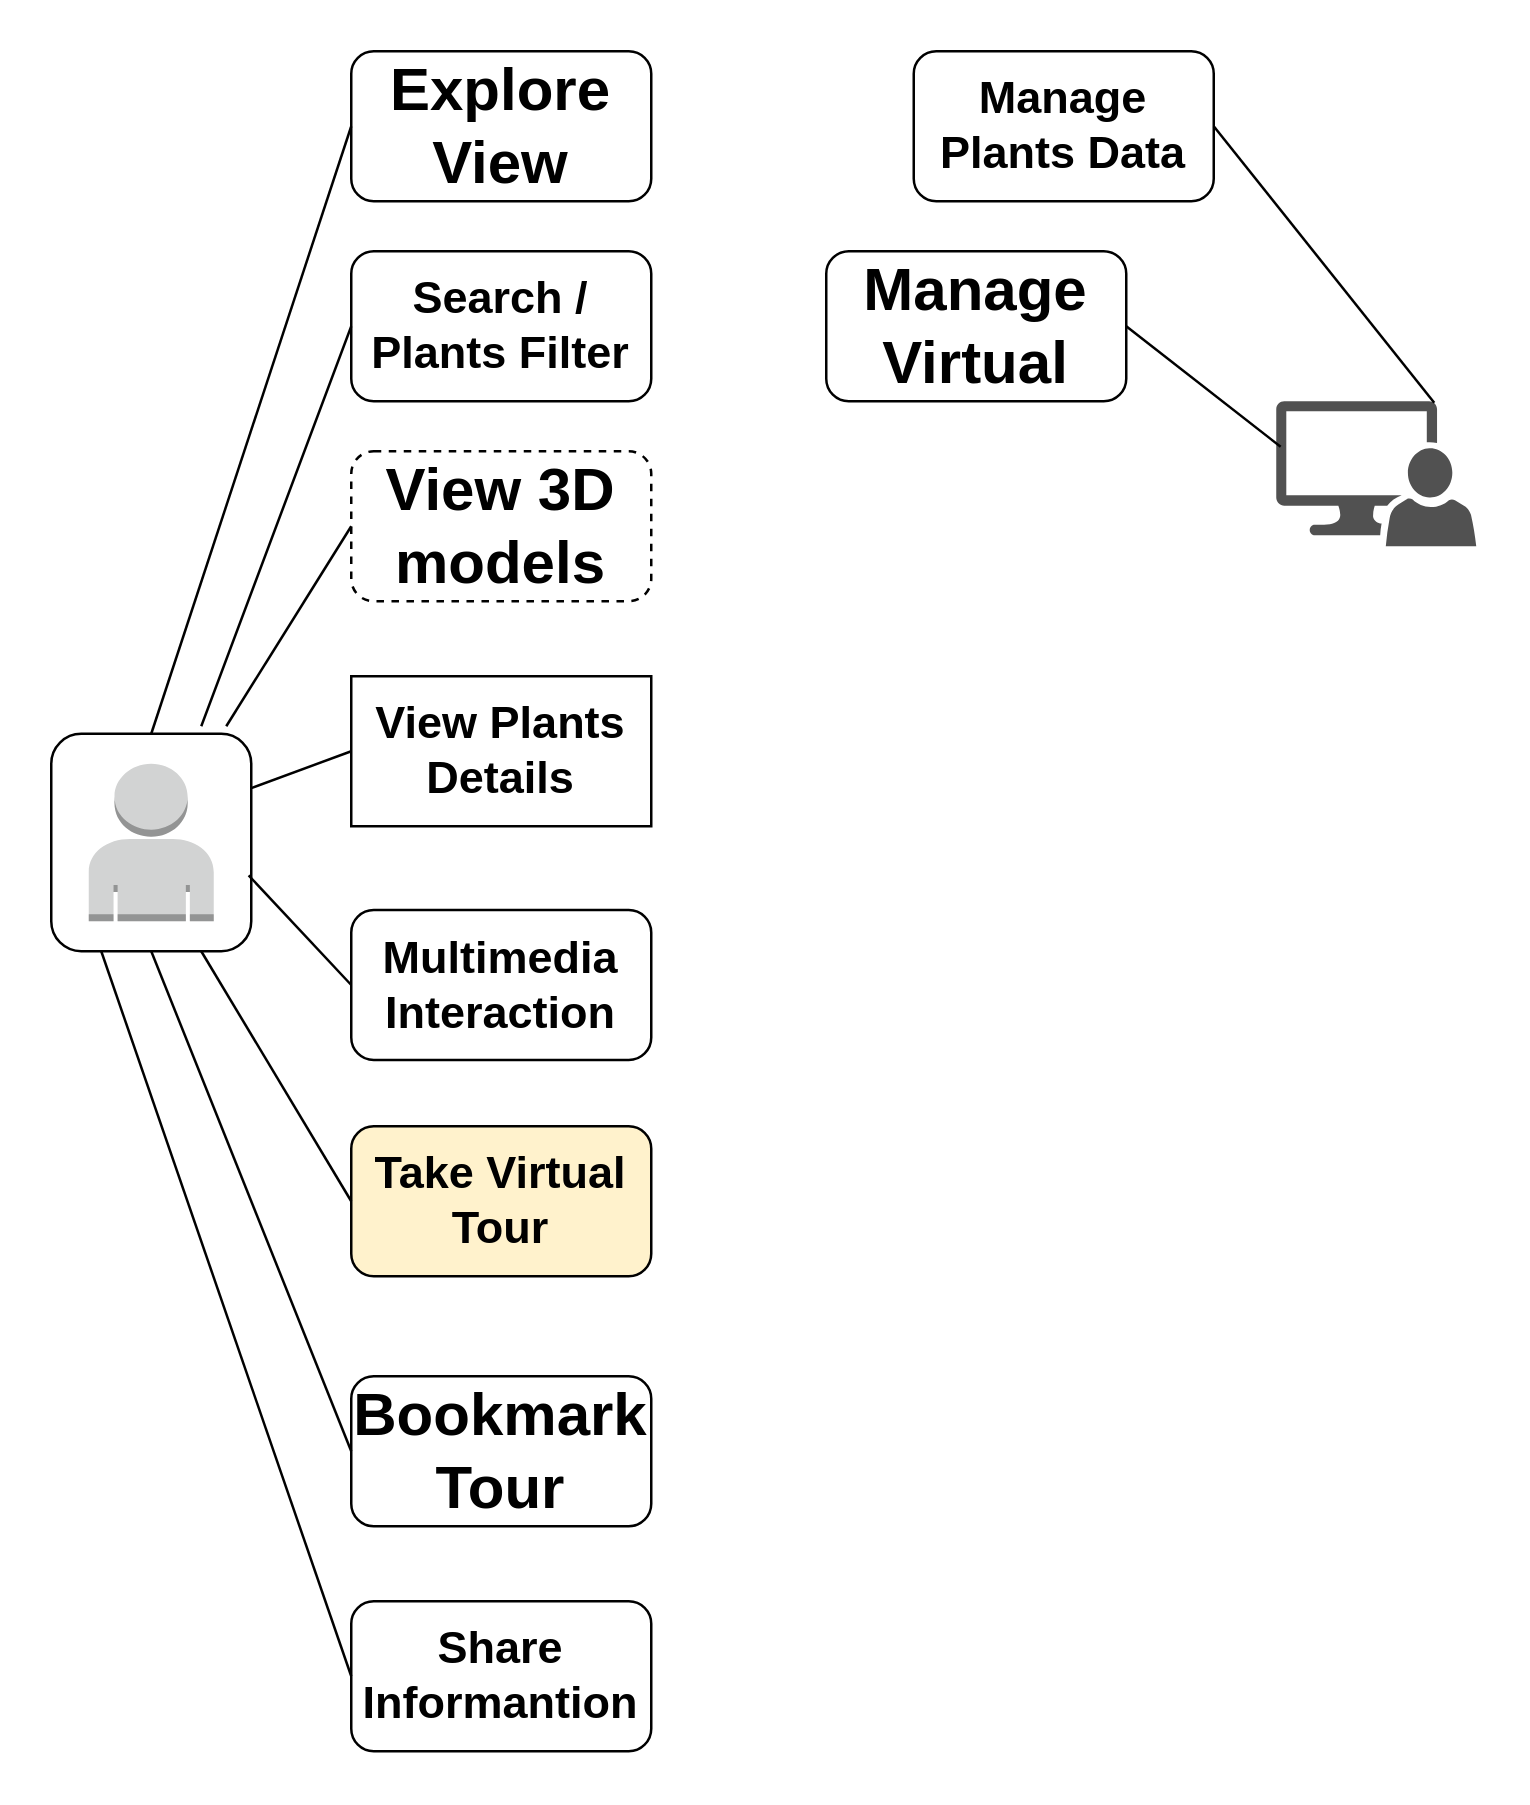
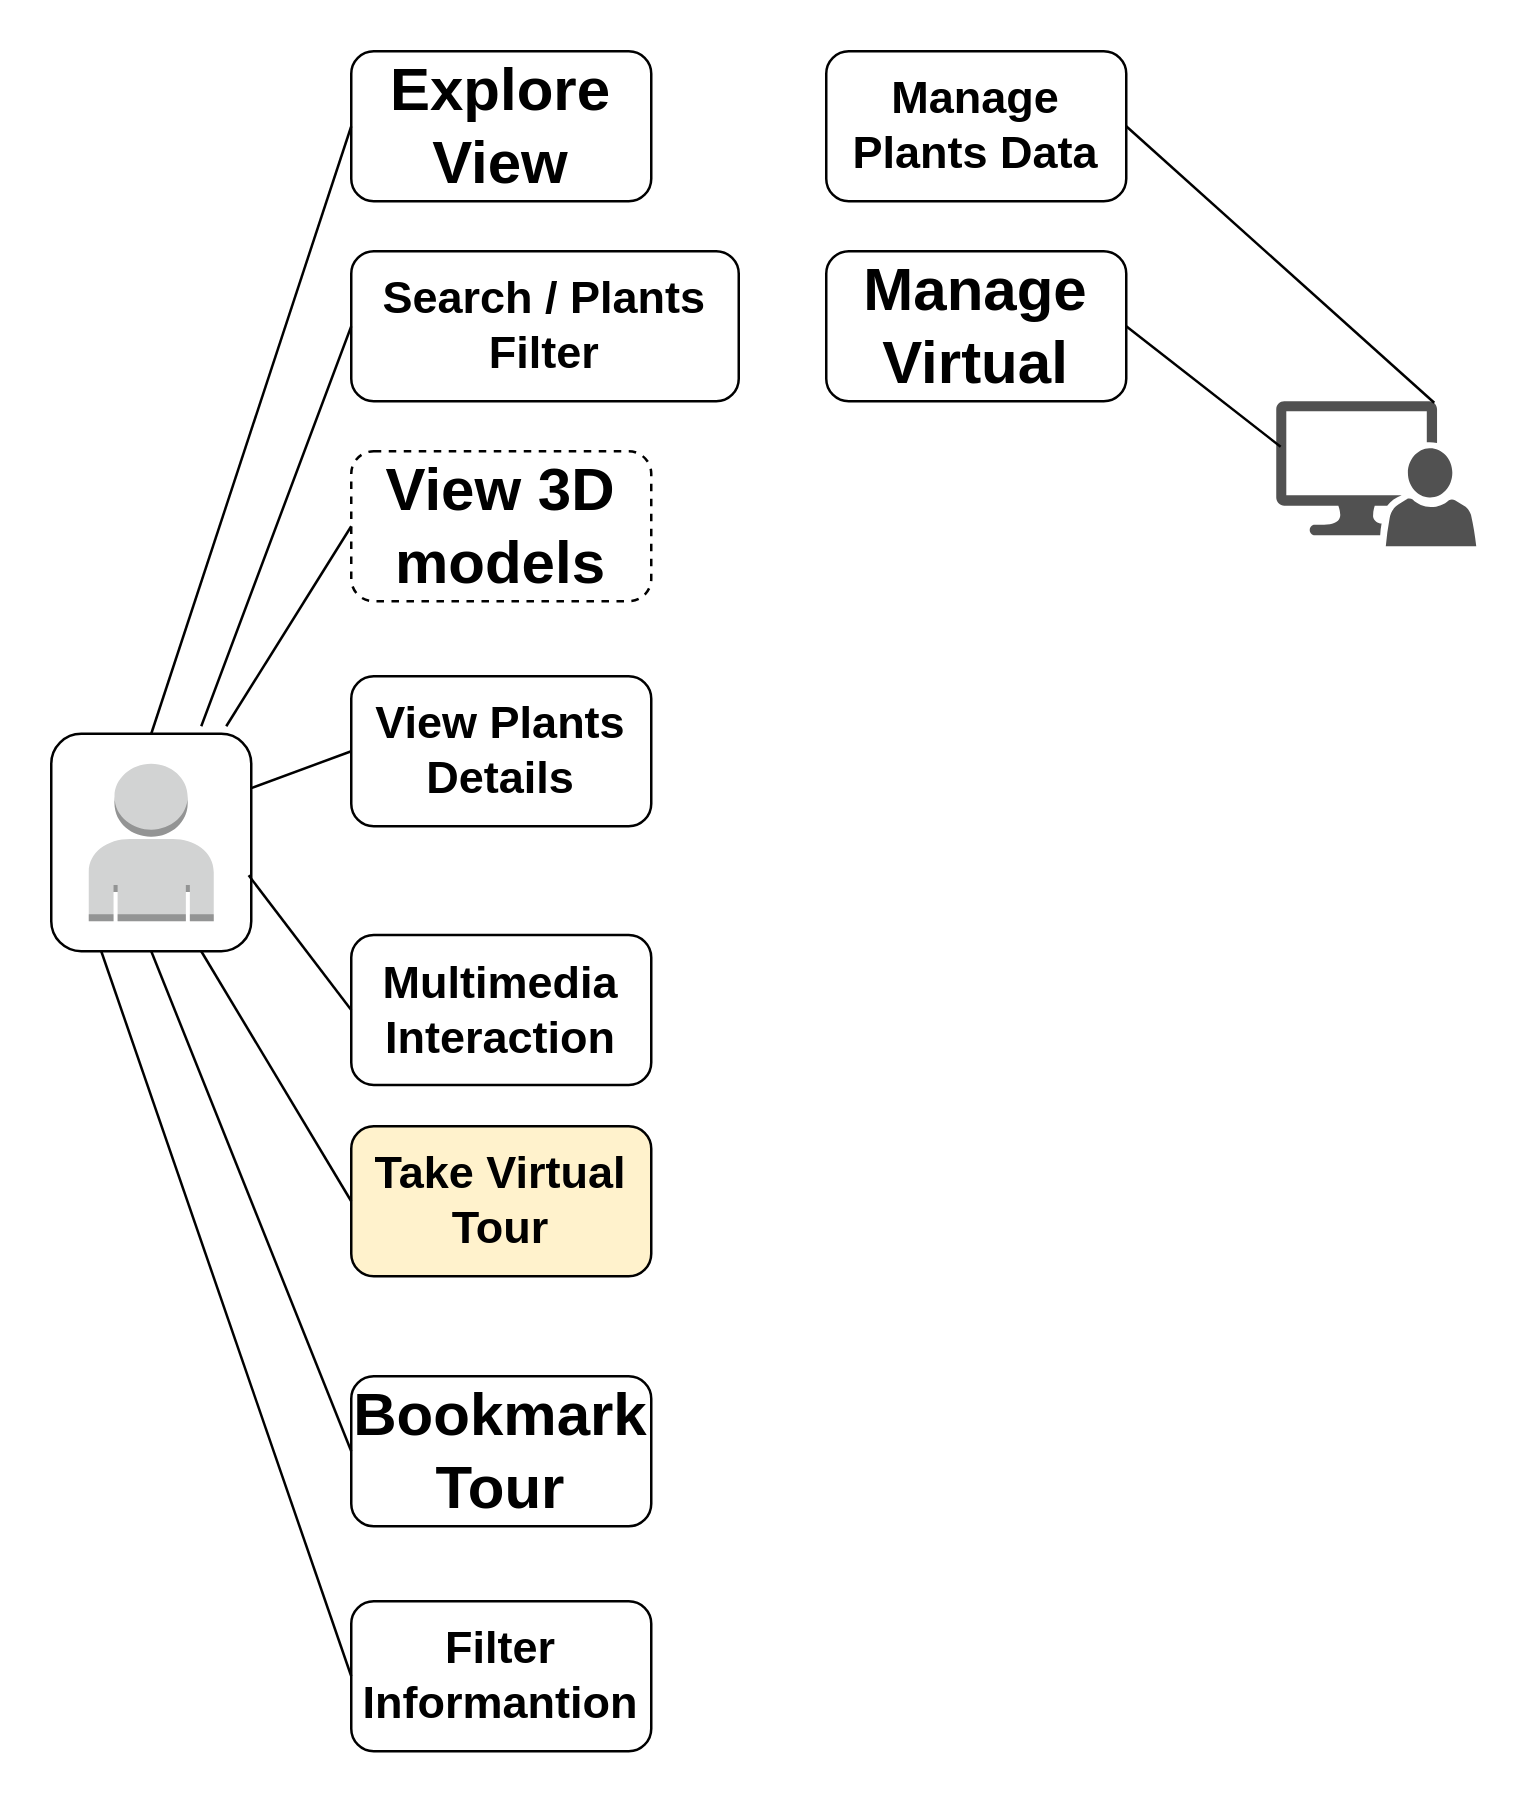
node "Manage Plants Data": moved (1064, 126) -> (976, 126)
node "Search / Plants Filter": size 300x150 -> 388x150
node "View Plants Details": shape rectangle -> rounded rectangle
node "Multimedia Interaction": moved (501, 985) -> (501, 1010)
node "Share Informantion": label "Share Informantion" -> "Filter Informantion"
